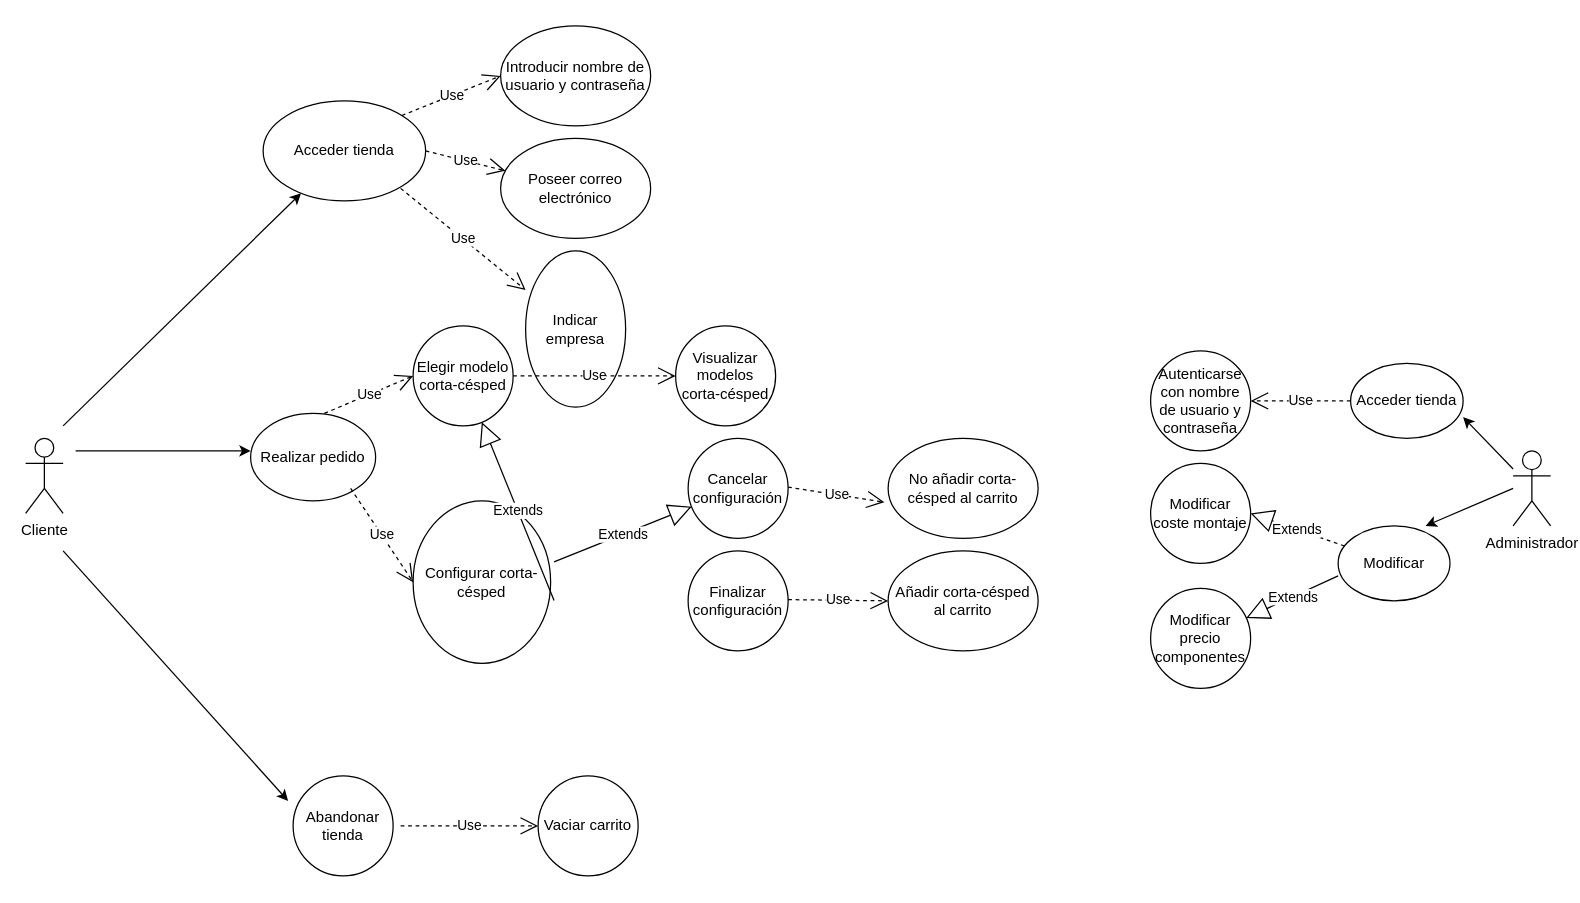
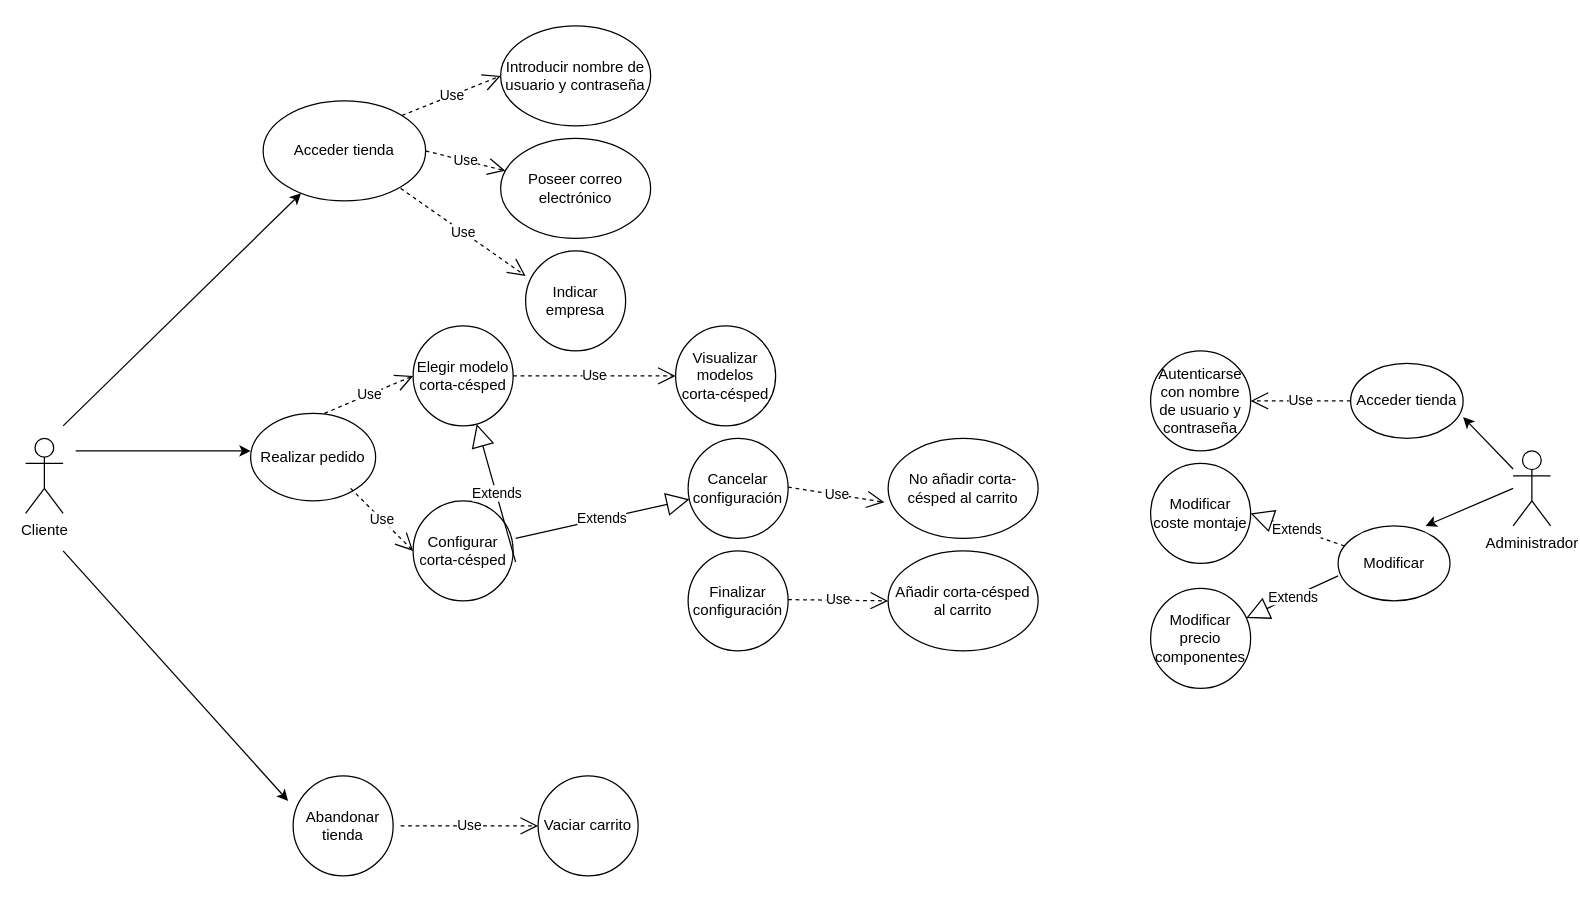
node "Indicar empresa": size 100x156 -> 100x100
node "Configurar corta-césped": size 138x163 -> 100x100
